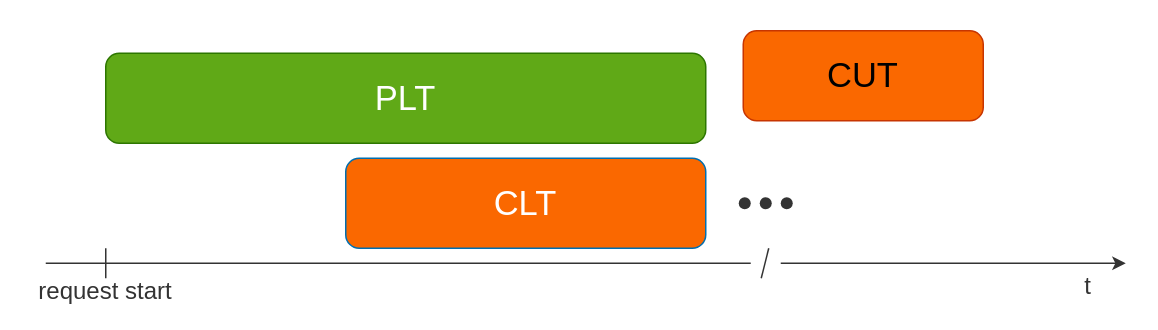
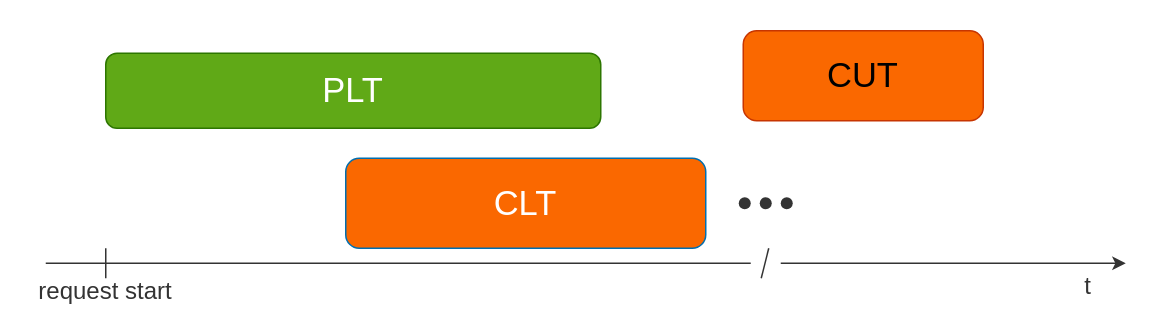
node "PLT": size 600x90 -> 495x75
